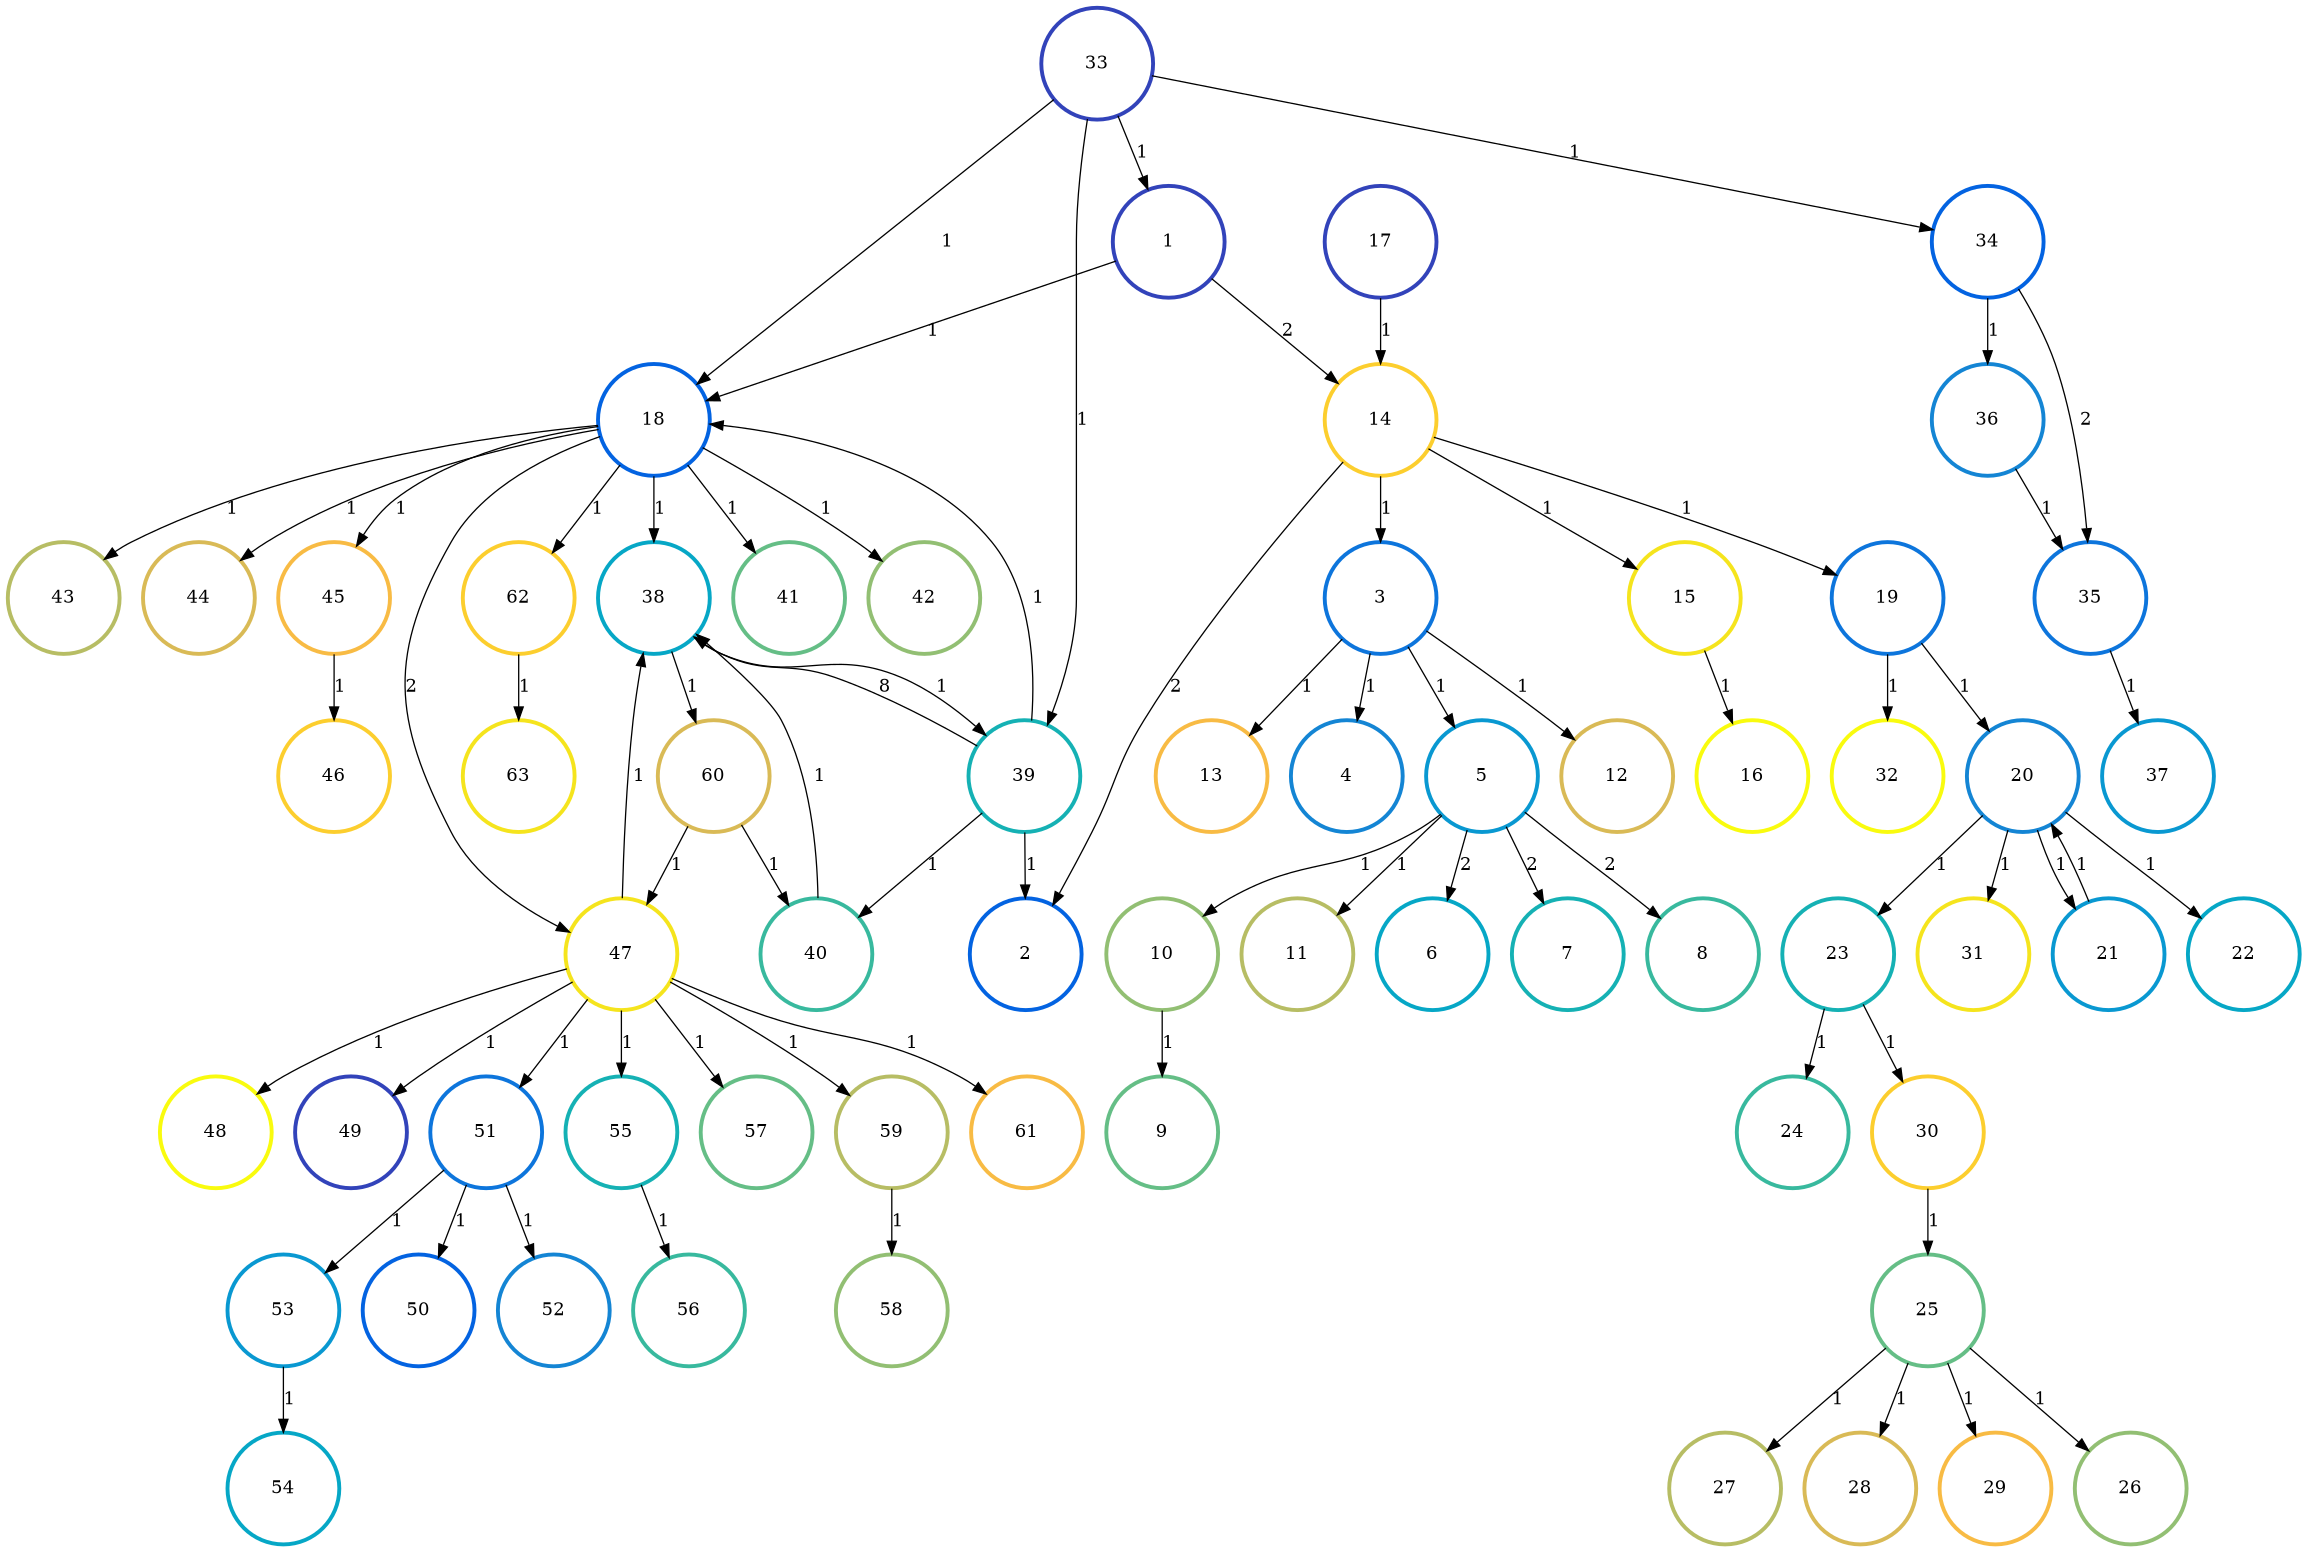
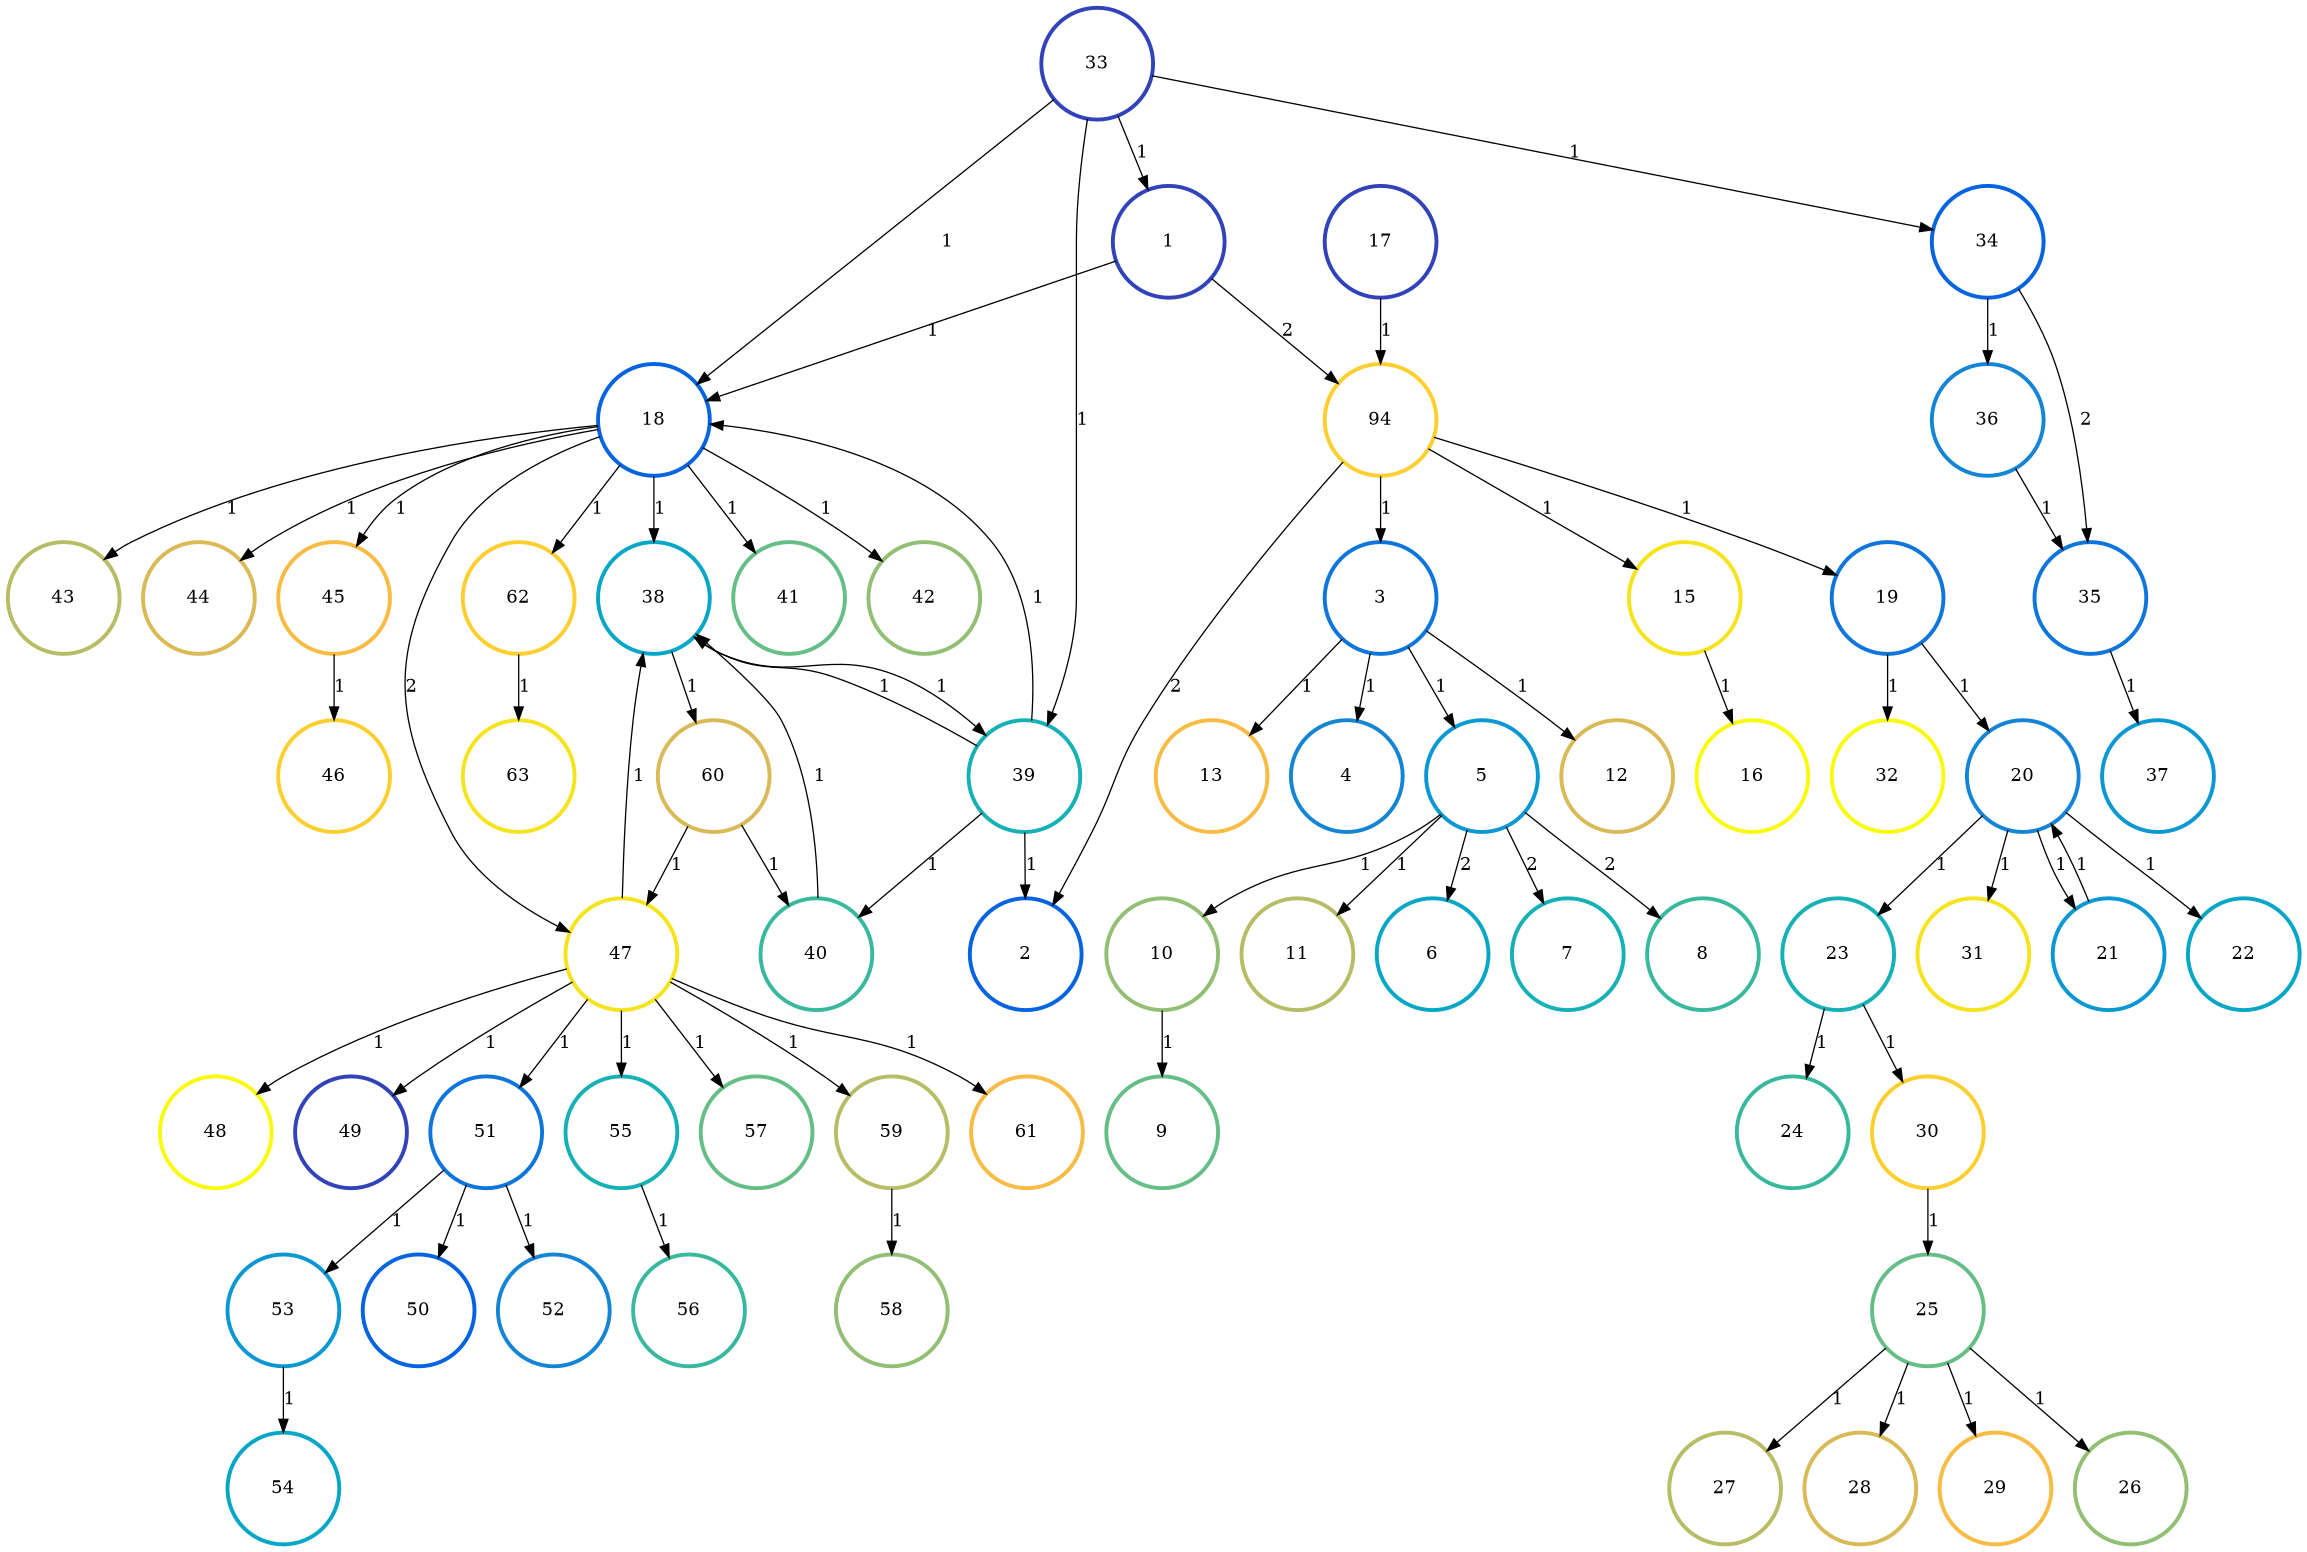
node "14": label "14" -> "94"
edge "39" -> "38": label "8" -> "1"
